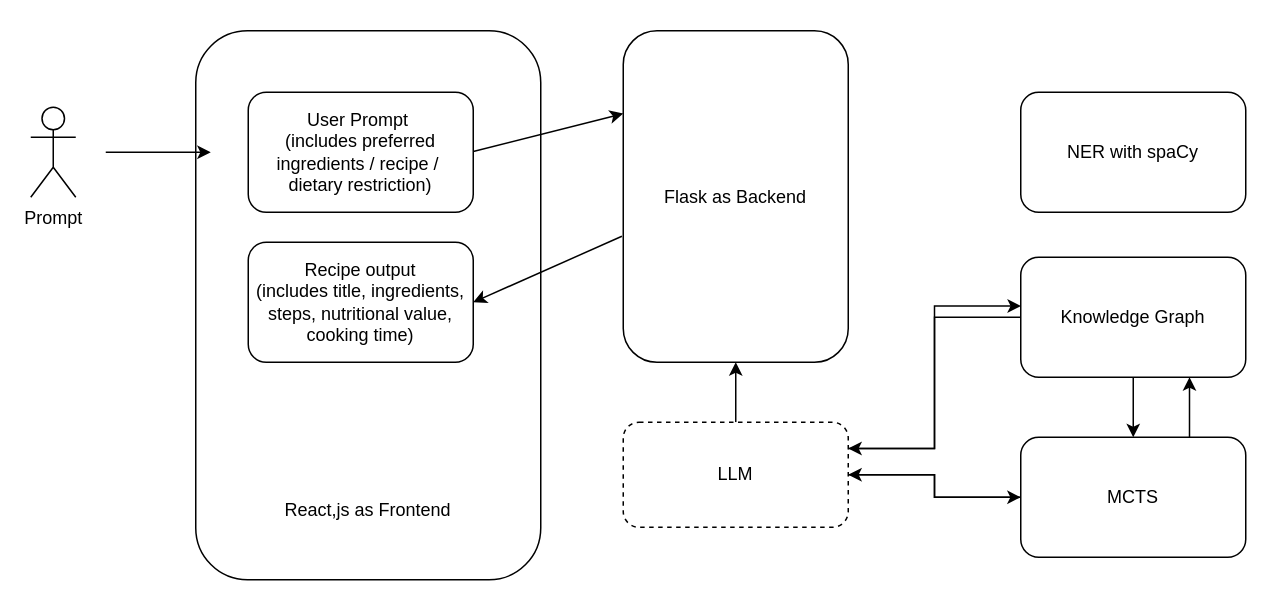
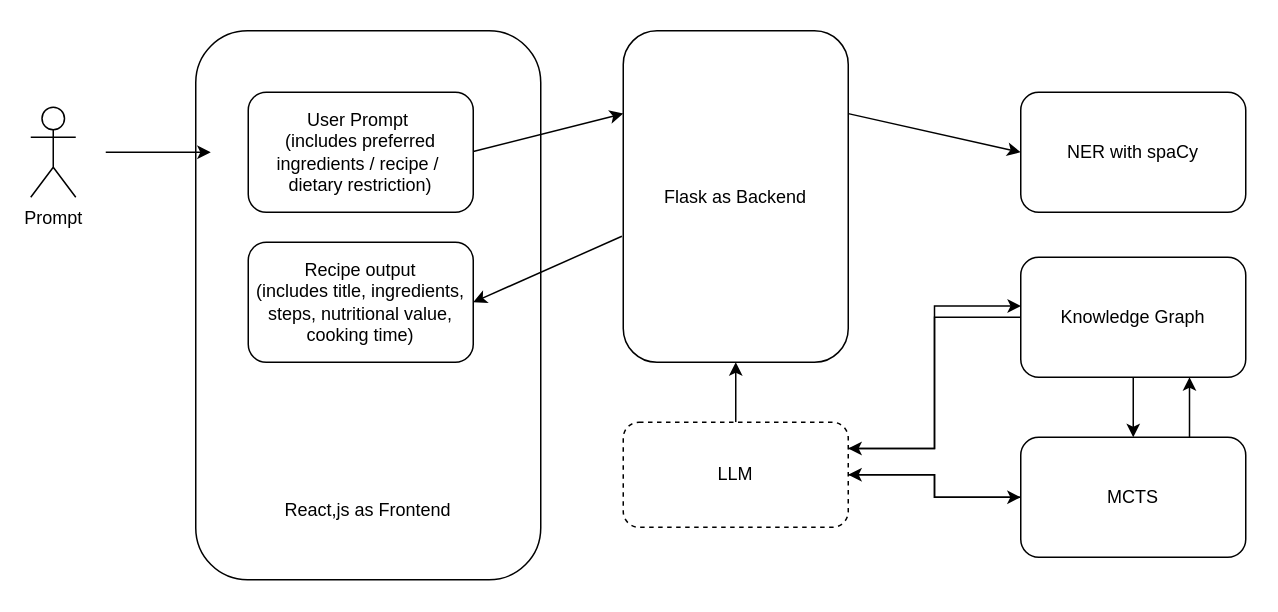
edge "Flask as Backend" -> "NER with spaCy": added
